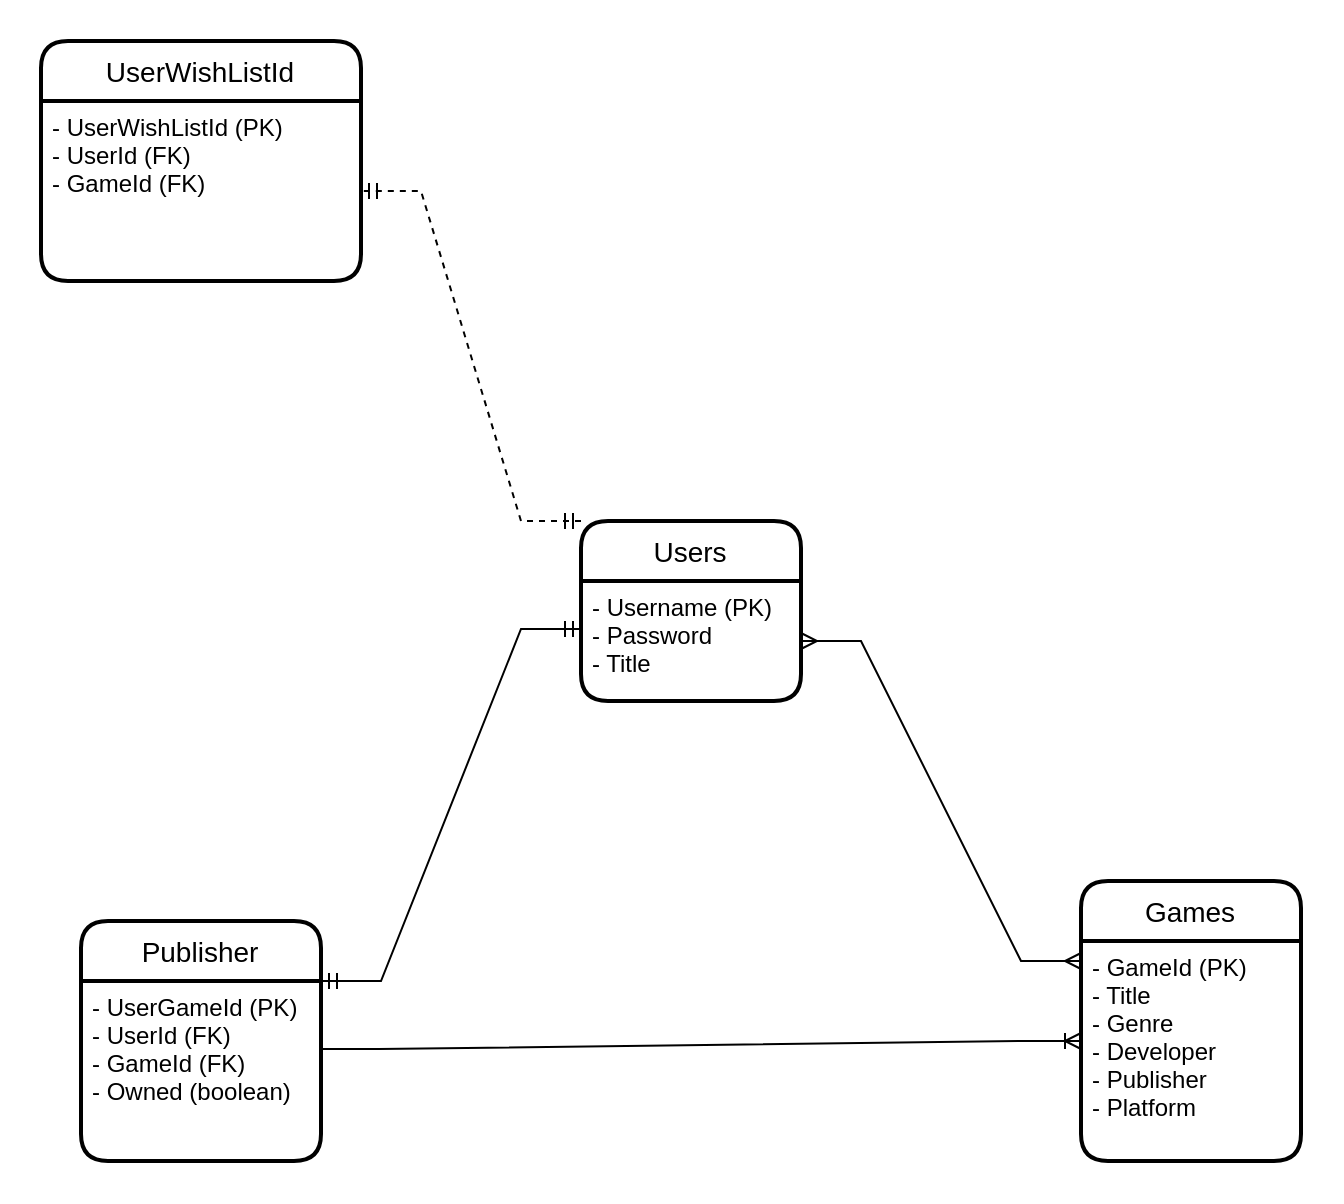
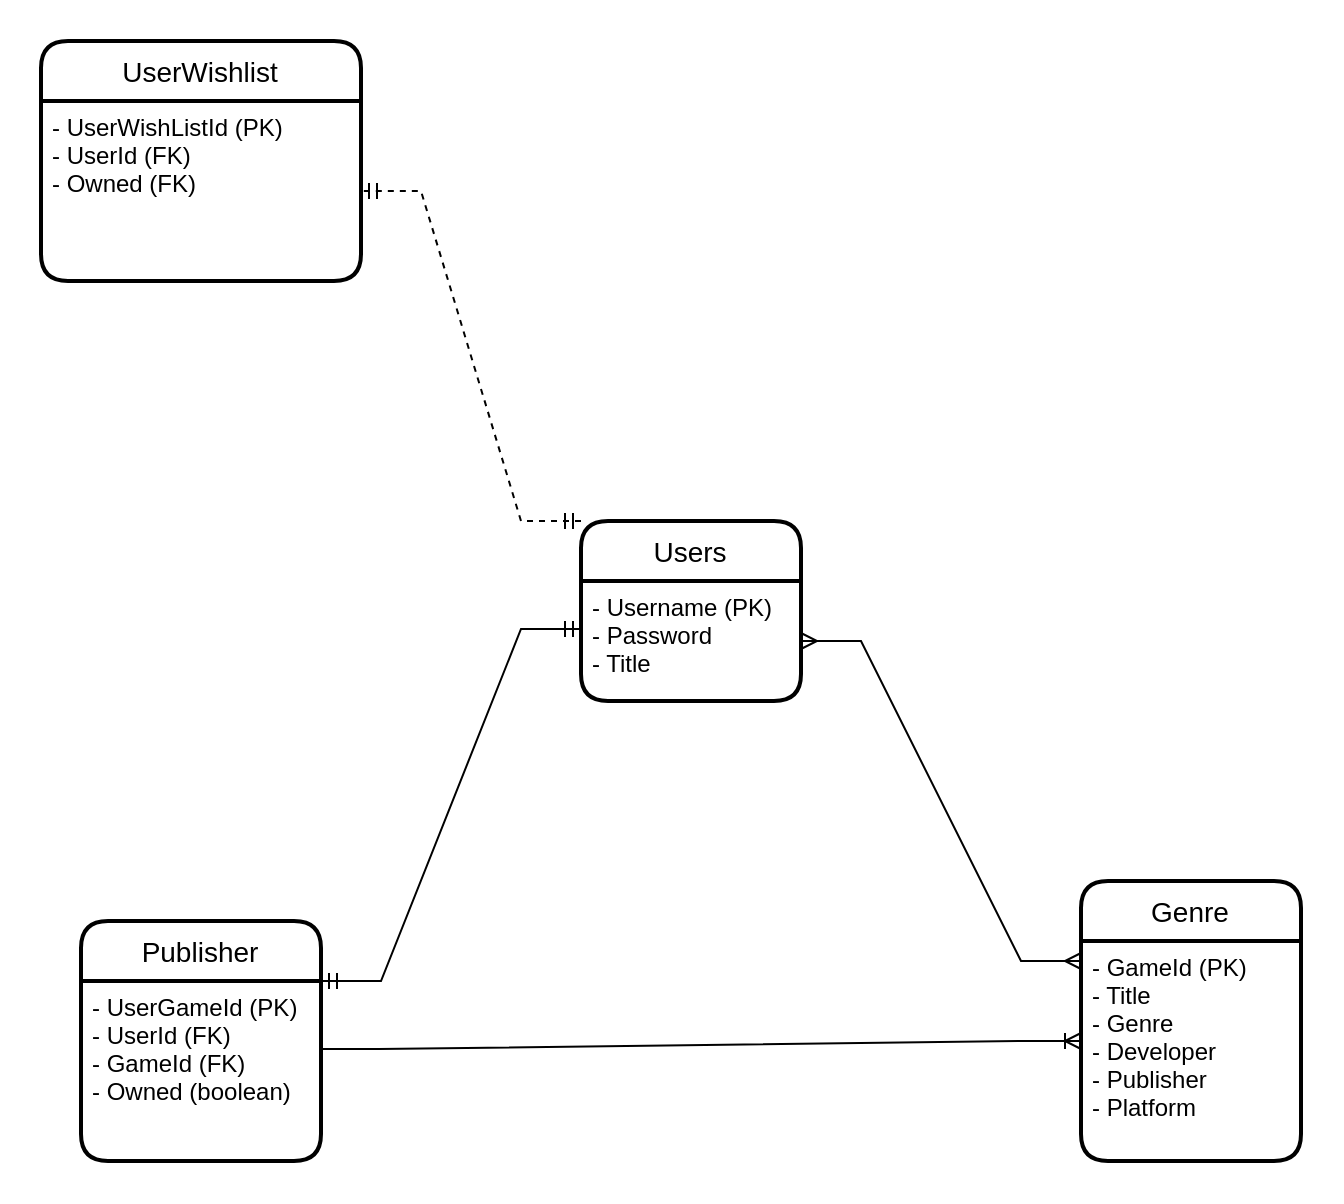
node "UserWishListId": label "UserWishListId" -> "UserWishlist"
node "- UserWishListId (PK) - UserId (FK) - GameId (FK)": label "- UserWishListId (PK) - UserId (FK) - GameId (FK)" -> "- UserWishListId (PK) - UserId (FK) - Owned (FK)"
node "Games": label "Games" -> "Genre"
